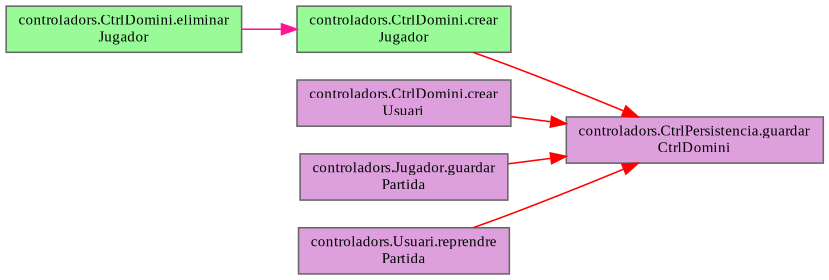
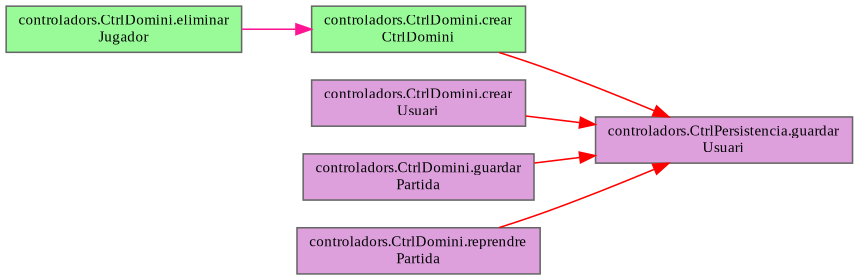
node "controladors.CtrlDomini.crear Jugador": label "controladors.CtrlDomini.crear Jugador" -> "controladors.CtrlDomini.crear CtrlDomini"
node "controladors.CtrlPersistencia.guardar CtrlDomini": label "controladors.CtrlPersistencia.guardar CtrlDomini" -> "controladors.CtrlPersistencia.guardar Usuari"
node "controladors.Jugador.guardar Partida": label "controladors.Jugador.guardar Partida" -> "controladors.CtrlDomini.guardar Partida"
node "controladors.Usuari.reprendre Partida": label "controladors.Usuari.reprendre Partida" -> "controladors.CtrlDomini.reprendre Partida"
